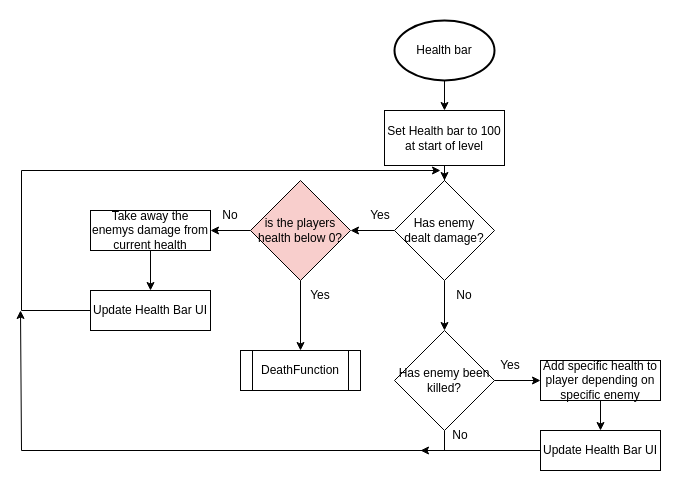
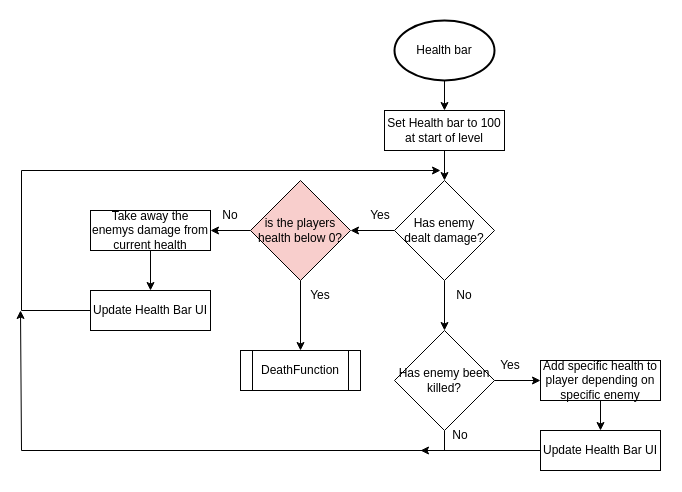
node "Set Health bar to 100 at start of level": size 120x55 -> 120x40
